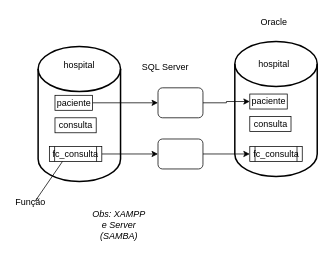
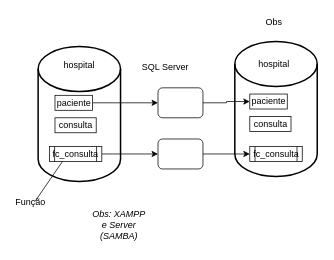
node "Oracle": label "Oracle" -> "Obs"
